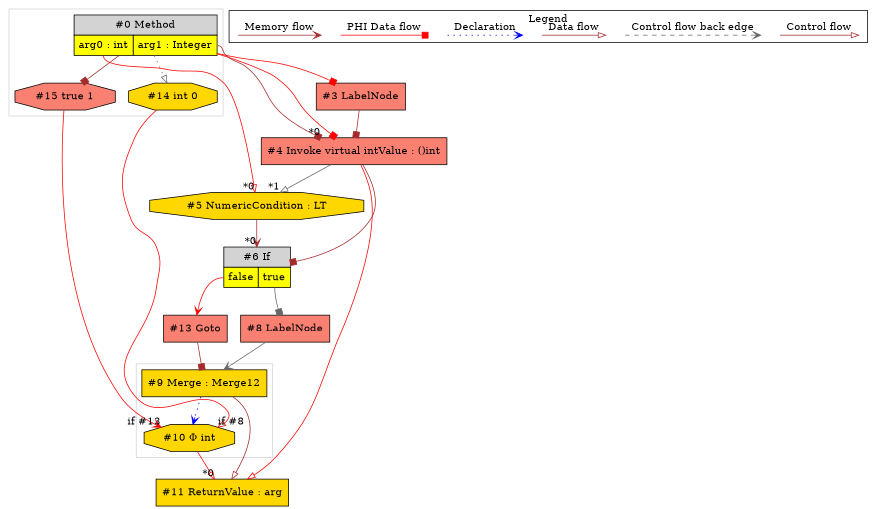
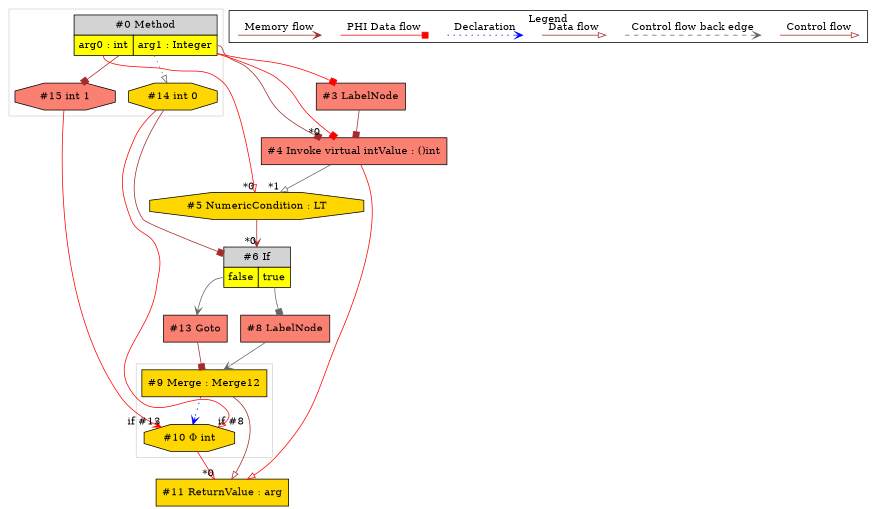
node "#15 true 1": label "#15 true 1" -> "#15 int 1"
edge "#4 Invoke virtual intValue : ()int" -> "#6 If": now "#14 int 0" -> "#6 If"
edge "#6 If" -> "#13 Goto": color red -> gray40
